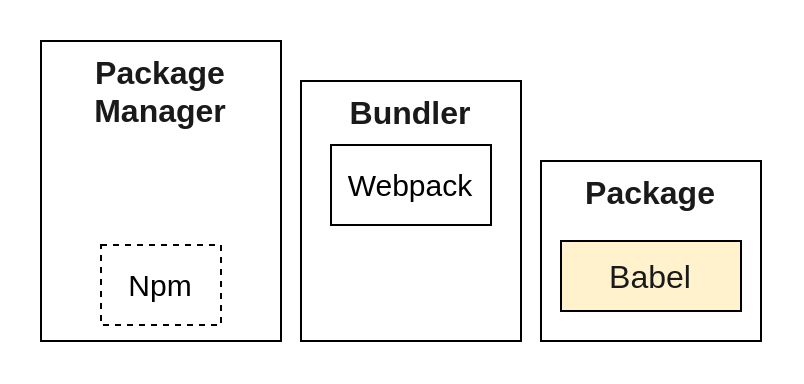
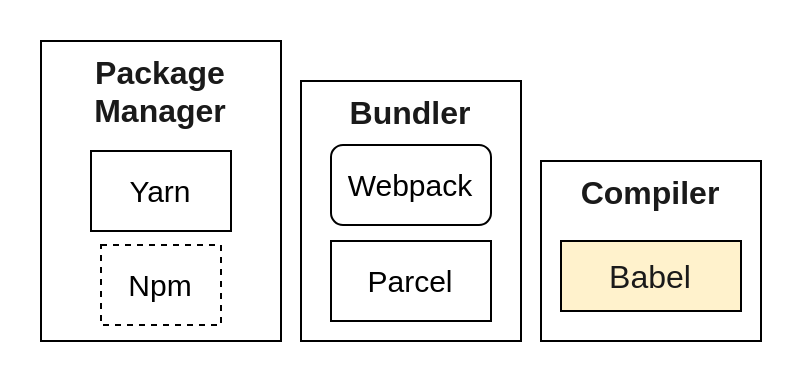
node "Webpack": shape rectangle -> rounded rectangle
node "Package": label "Package" -> "Compiler"
node "Yarn": added
node "Parcel": added
